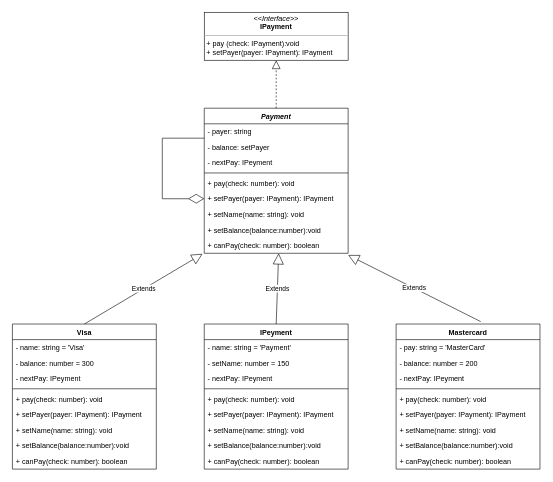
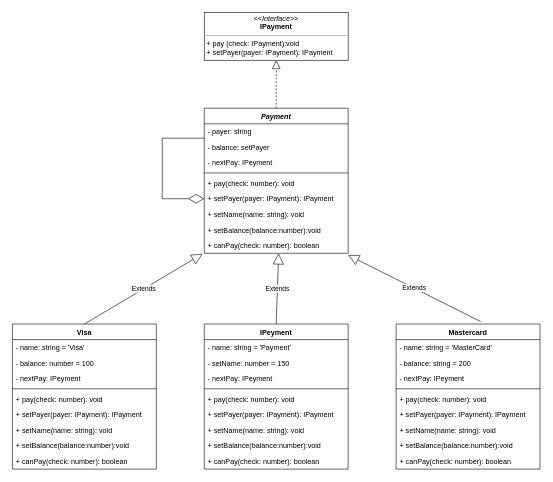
node "- pay: string = 'MasterCard'": label "- pay: string = 'MasterCard'" -> "- name: string = 'MasterCard'"
node "- balance: number = 300": label "- balance: number = 300" -> "- balance: number = 100"
node "- balance: number = 200": label "- balance: number = 200" -> "- balance: string = 200"
